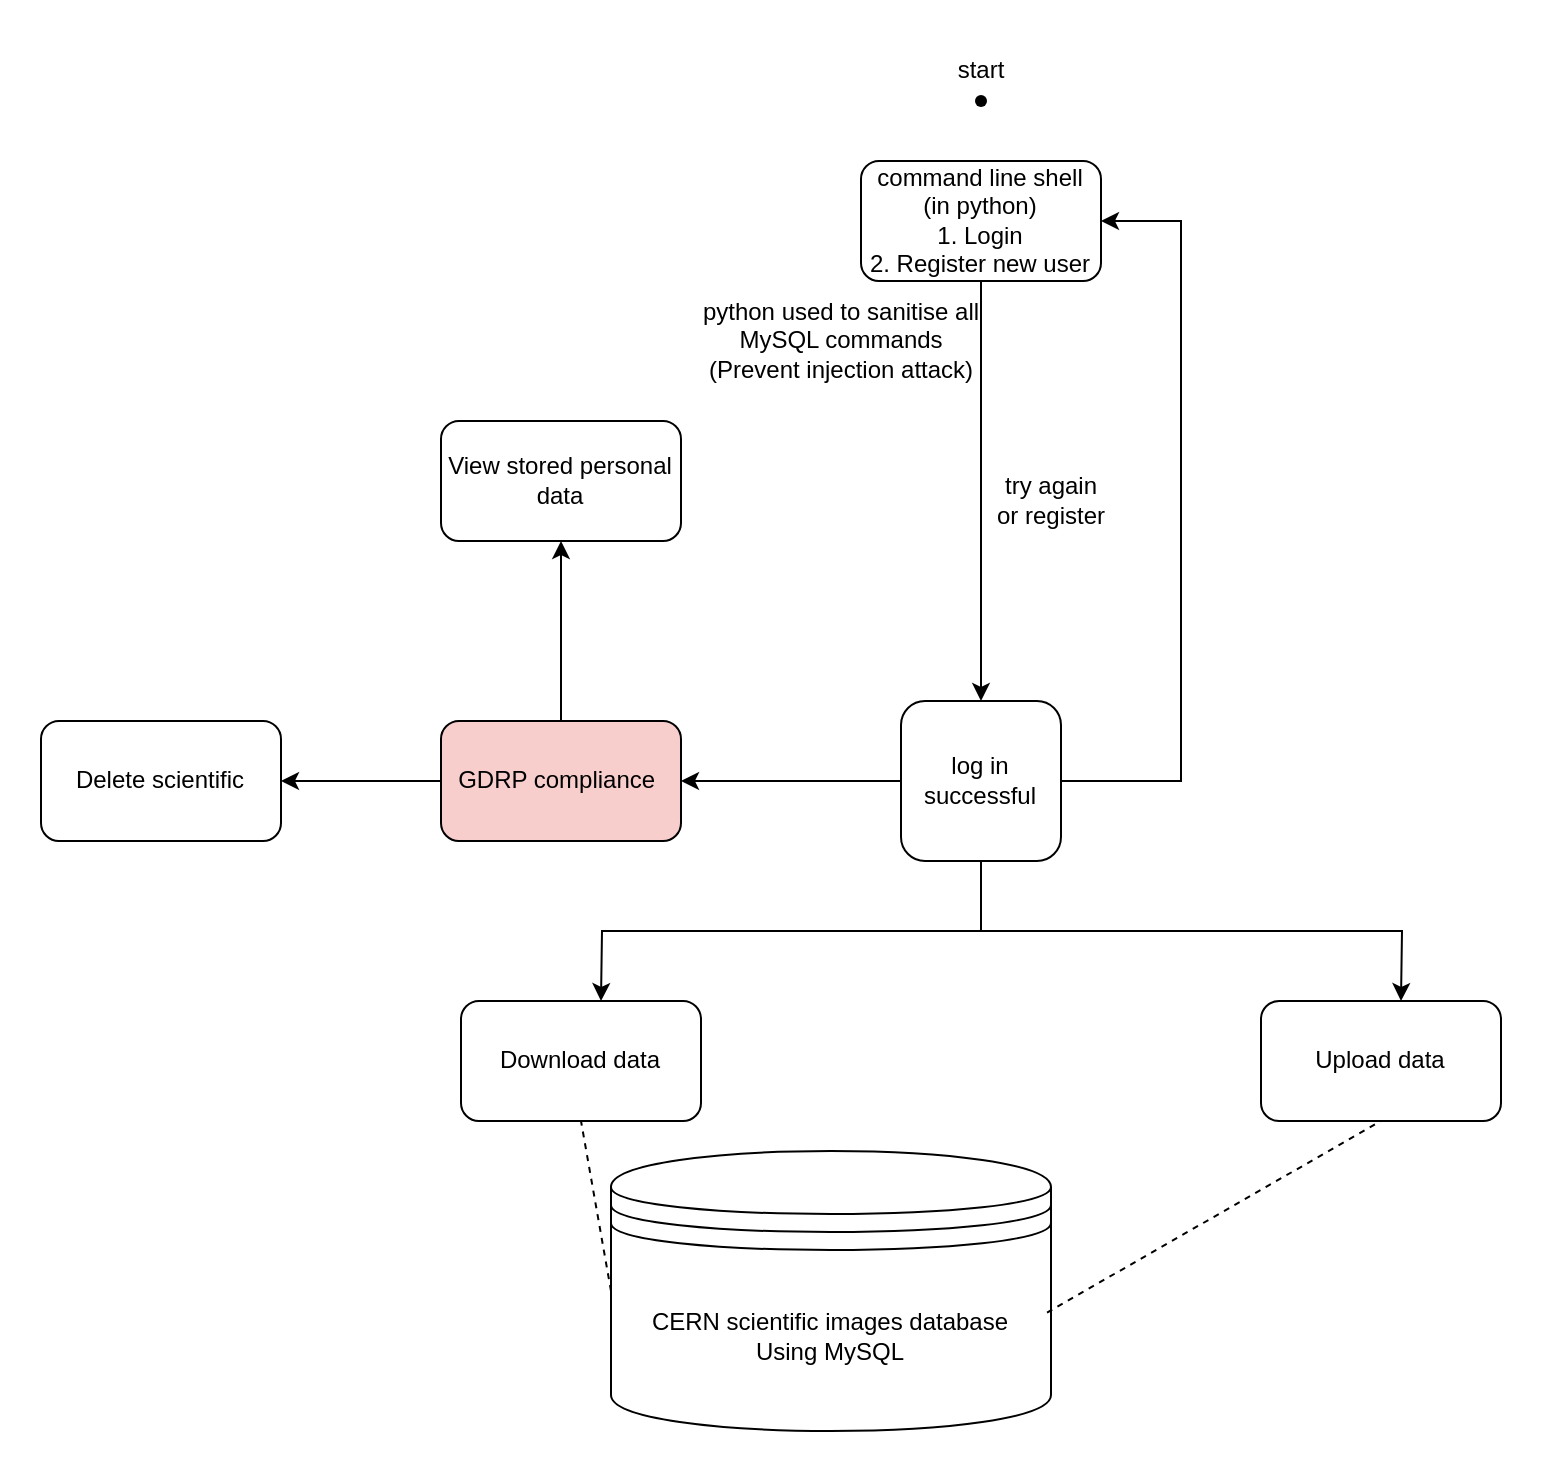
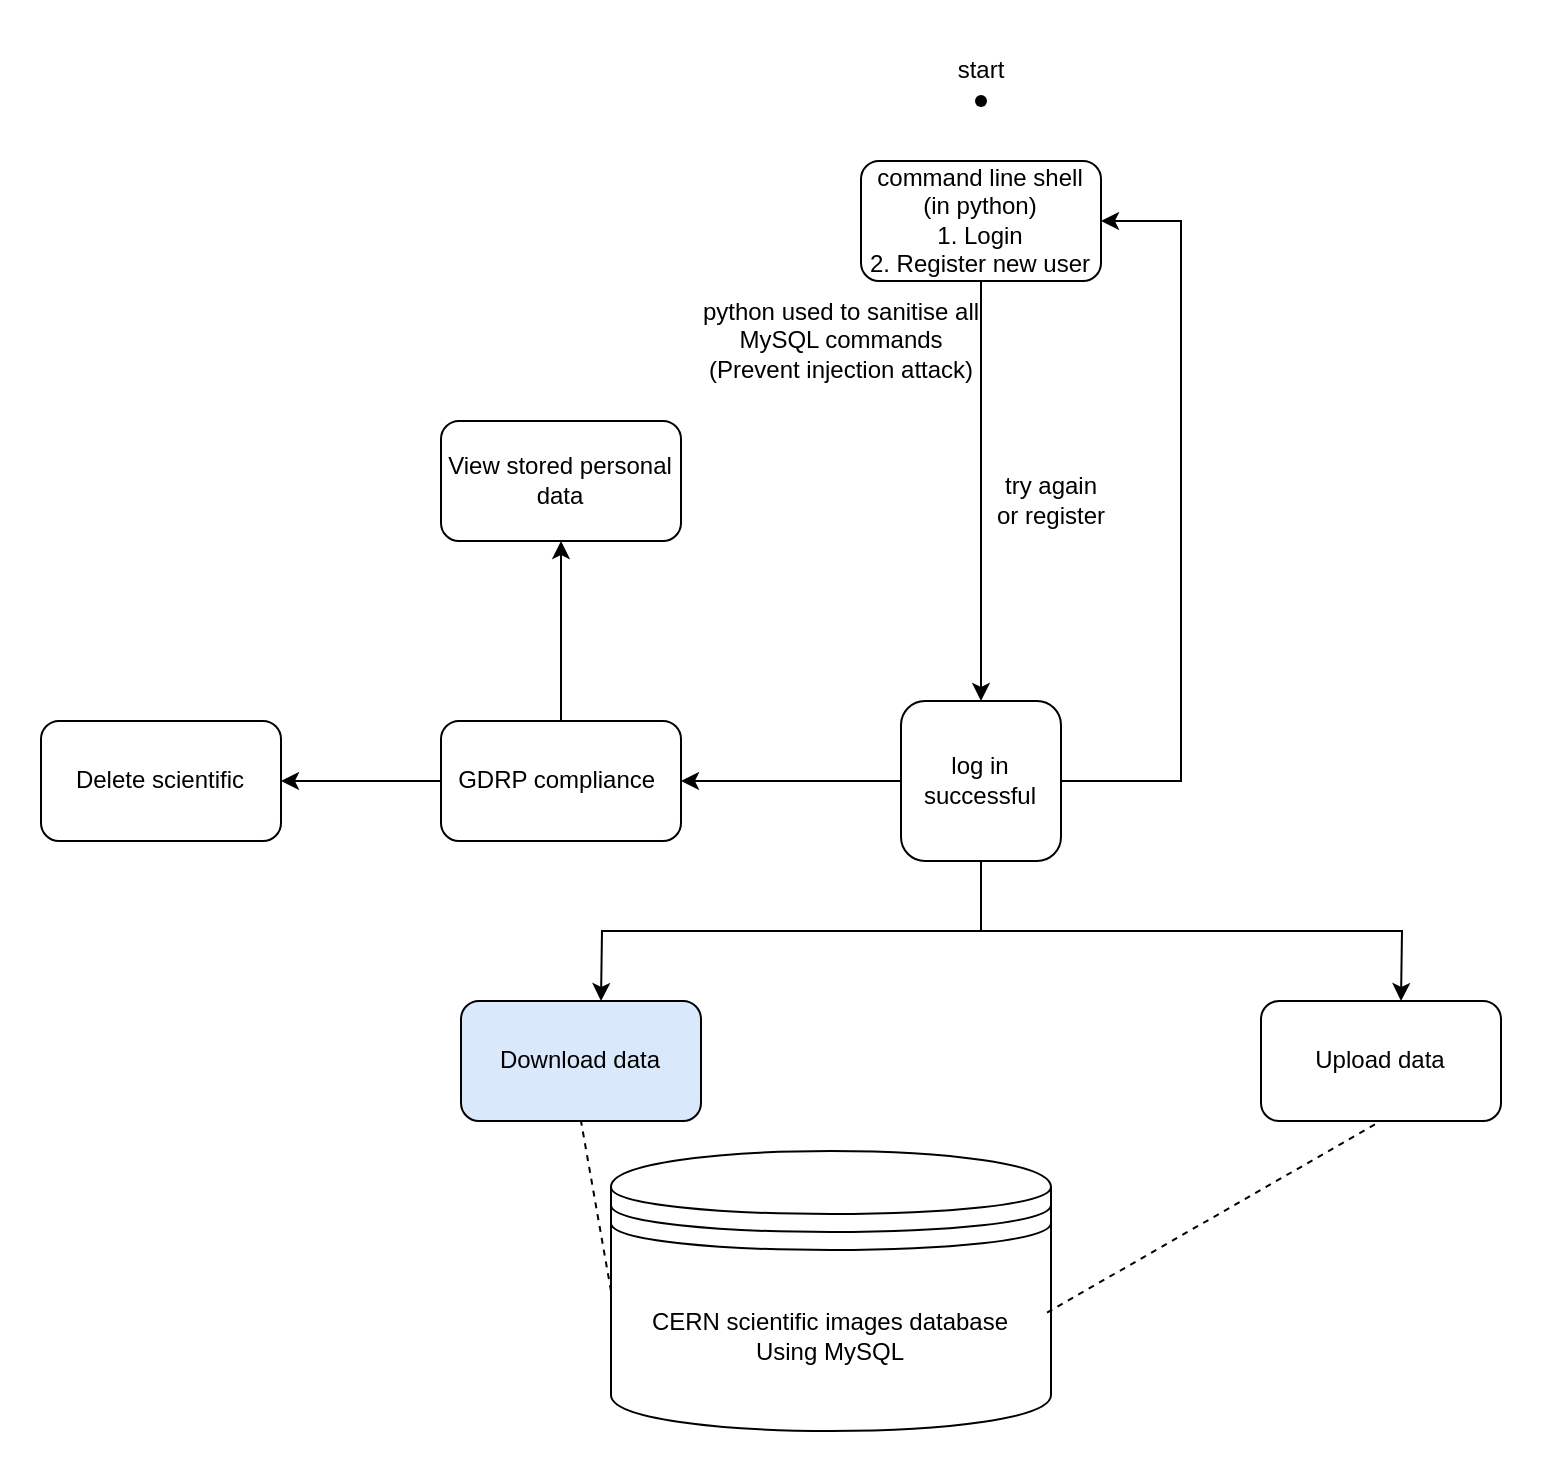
node "GDRP compliance": fillcolor #f8cecc -> #ffffff
node "Download data": fillcolor #ffffff -> #dae8fc
